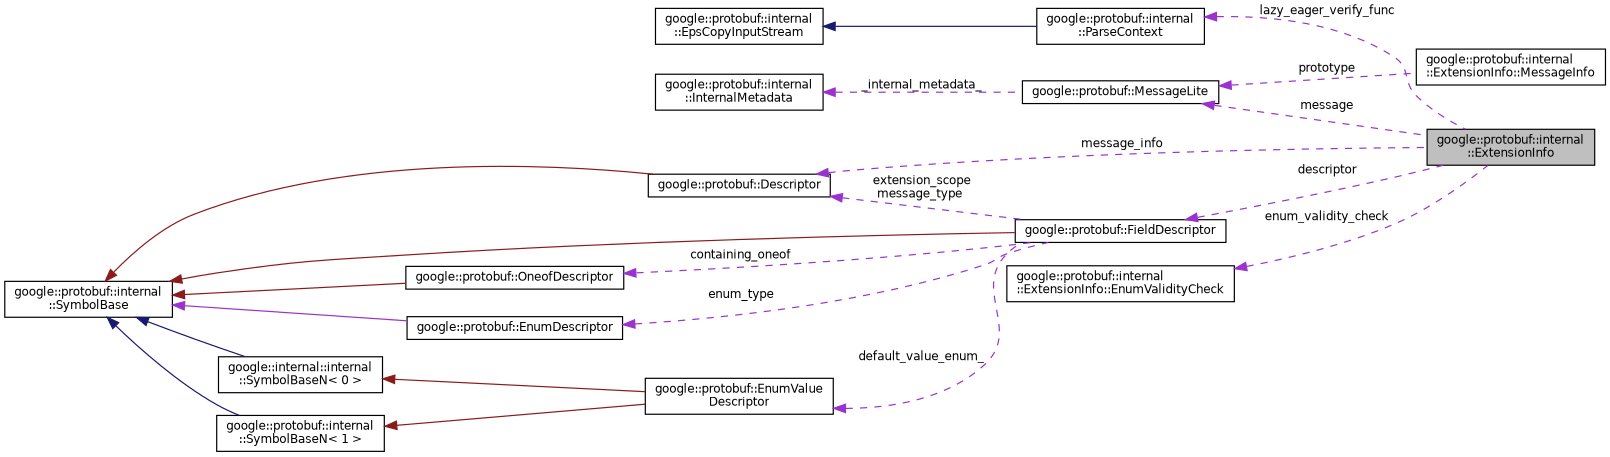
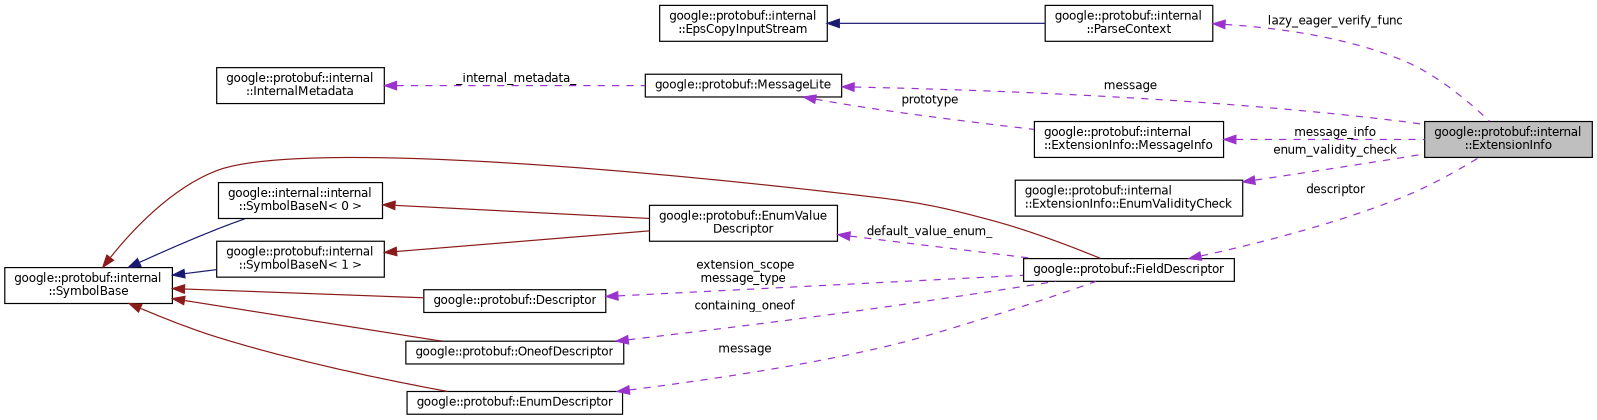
edge "google::protobuf::internal ::ExtensionInfo" -> "google::protobuf::Descriptor": now "google::protobuf::internal ::ExtensionInfo" -> "google::protobuf::internal ::ExtensionInfo::MessageInfo"
edge "google::protobuf::FieldDescriptor" -> "google::protobuf::EnumDescriptor": label " enum_type" -> " message"
edge "google::protobuf::EnumDescriptor" -> "google::protobuf::internal ::SymbolBase": color darkorchid3 -> firebrick4
